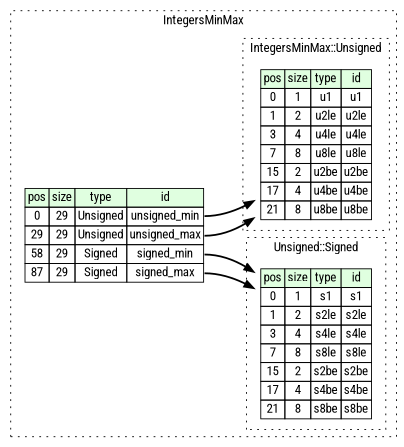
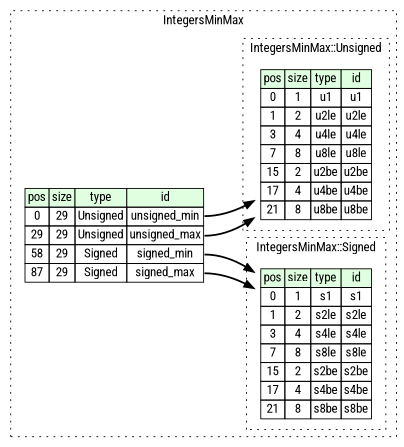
cluster "Unsigned::Signed": label "Unsigned::Signed" -> "IntegersMinMax::Signed"
